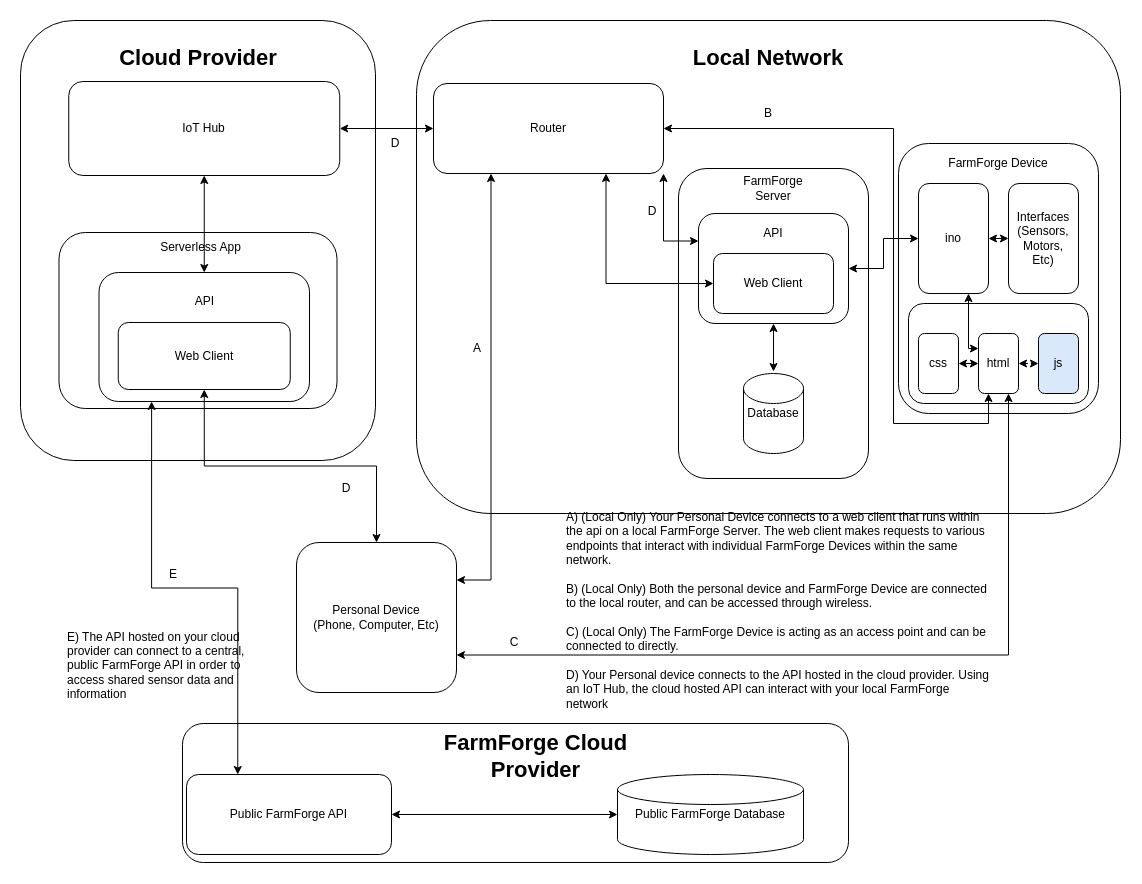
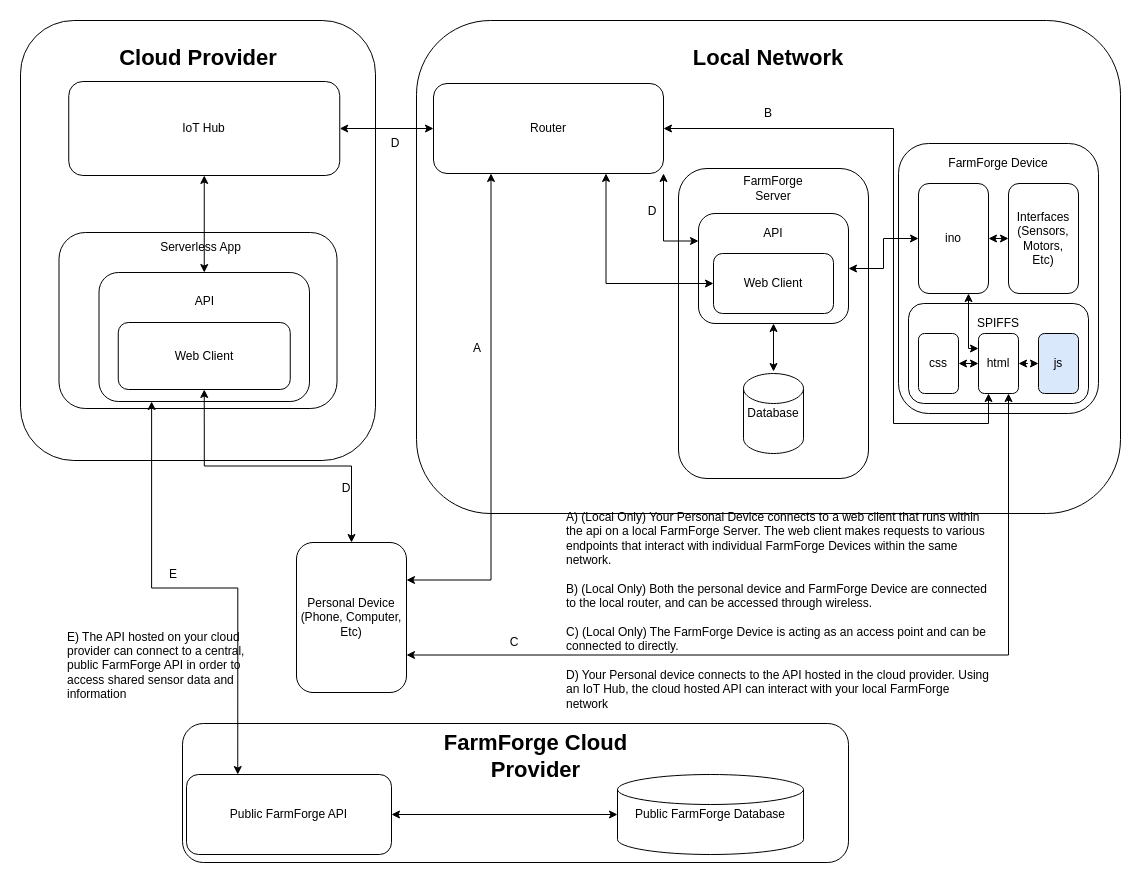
node "SPIFFS": added
node "Personal Device (Phone, Computer, Etc)": size 160x150 -> 110x150
